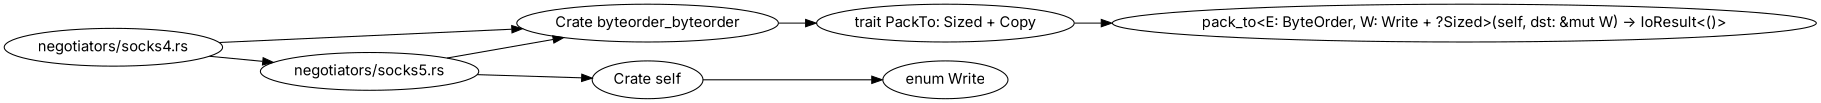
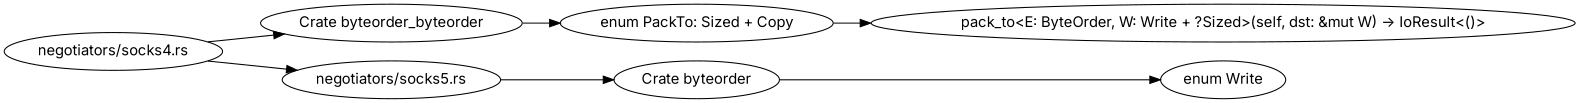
node "trait PackTo: Sized + Copy": label "trait PackTo: Sized + Copy" -> "enum PackTo: Sized + Copy"
edge "negotiators/socks5.rs" -> "Crate byteorder_byteorder": removed
node "Crate self": label "Crate self" -> "Crate byteorder"
